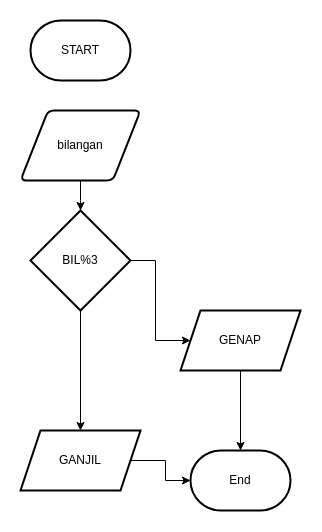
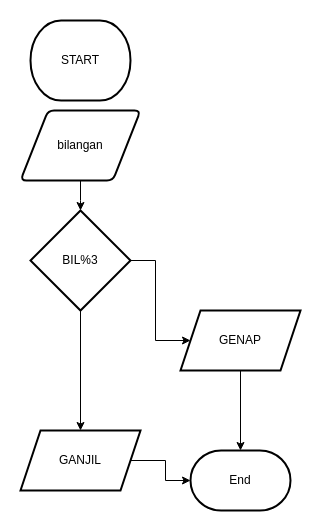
node "START": size 100x60 -> 100x80
